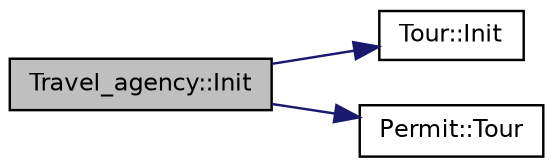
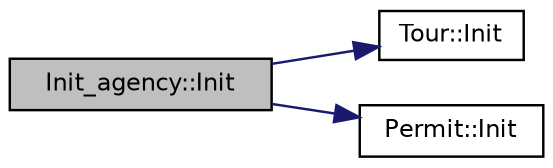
node "Travel_agency::Init": label "Travel_agency::Init" -> "Init_agency::Init"
node "Permit::Tour": label "Permit::Tour" -> "Permit::Init"
